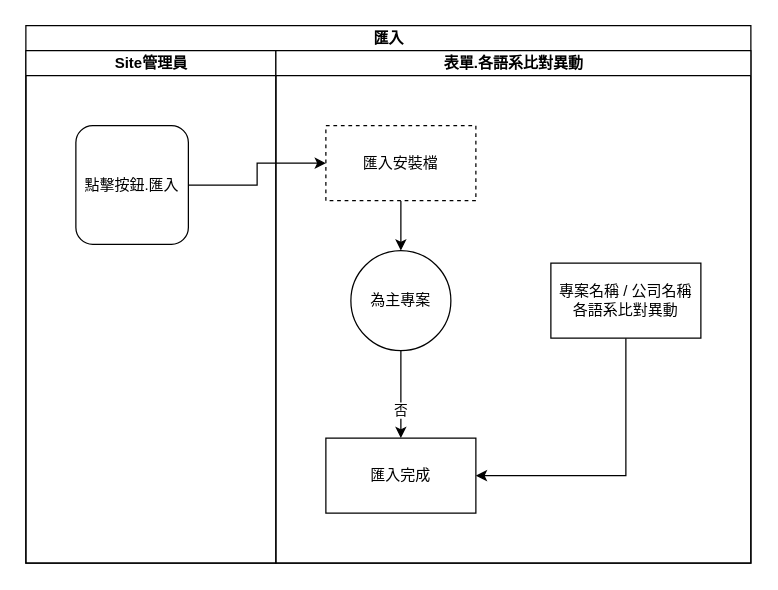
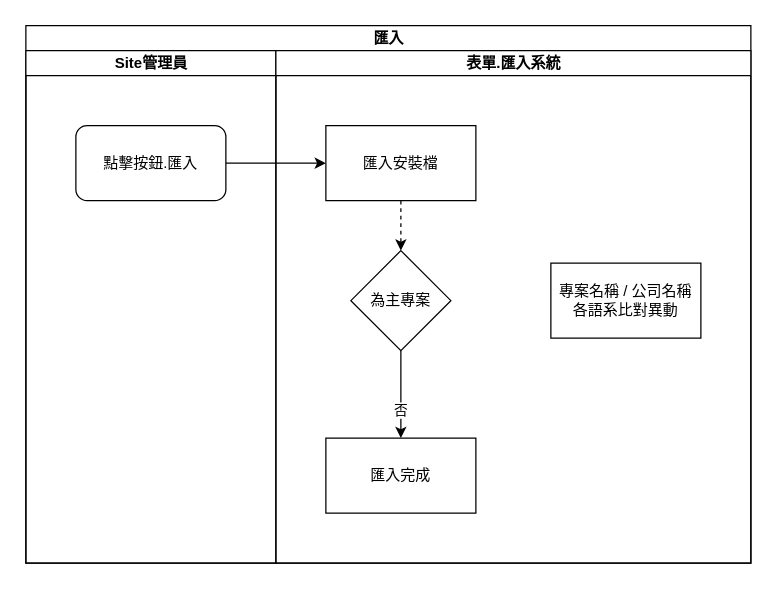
node "表單.各語系比對異動": label "表單.各語系比對異動" -> "表單.匯入系統"
node "匯入安裝檔": style dashed -> solid
node "點擊按鈕.匯入": size 113x119 -> 150x75
edge "匯入安裝檔" -> "為主專案": style solid -> dashed
node "為主專案": shape ellipse -> diamond
edge "專案名稱 / 公司名稱 各語系比對異動" -> "匯入完成": removed
